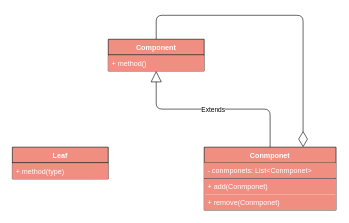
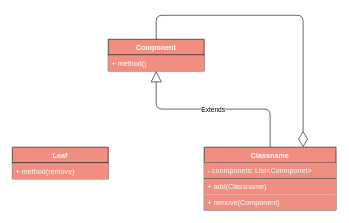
node "Conmponet": label "Conmponet" -> "Classname"
node "+ method(type)": label "+ method(type)" -> "+ method(remove)"
node "+ add(Conmponet)": label "+ add(Conmponet)" -> "+ add(Classname)"
node "+ remove(Conmponet)": label "+ remove(Conmponet)" -> "+ remove(Component)"
